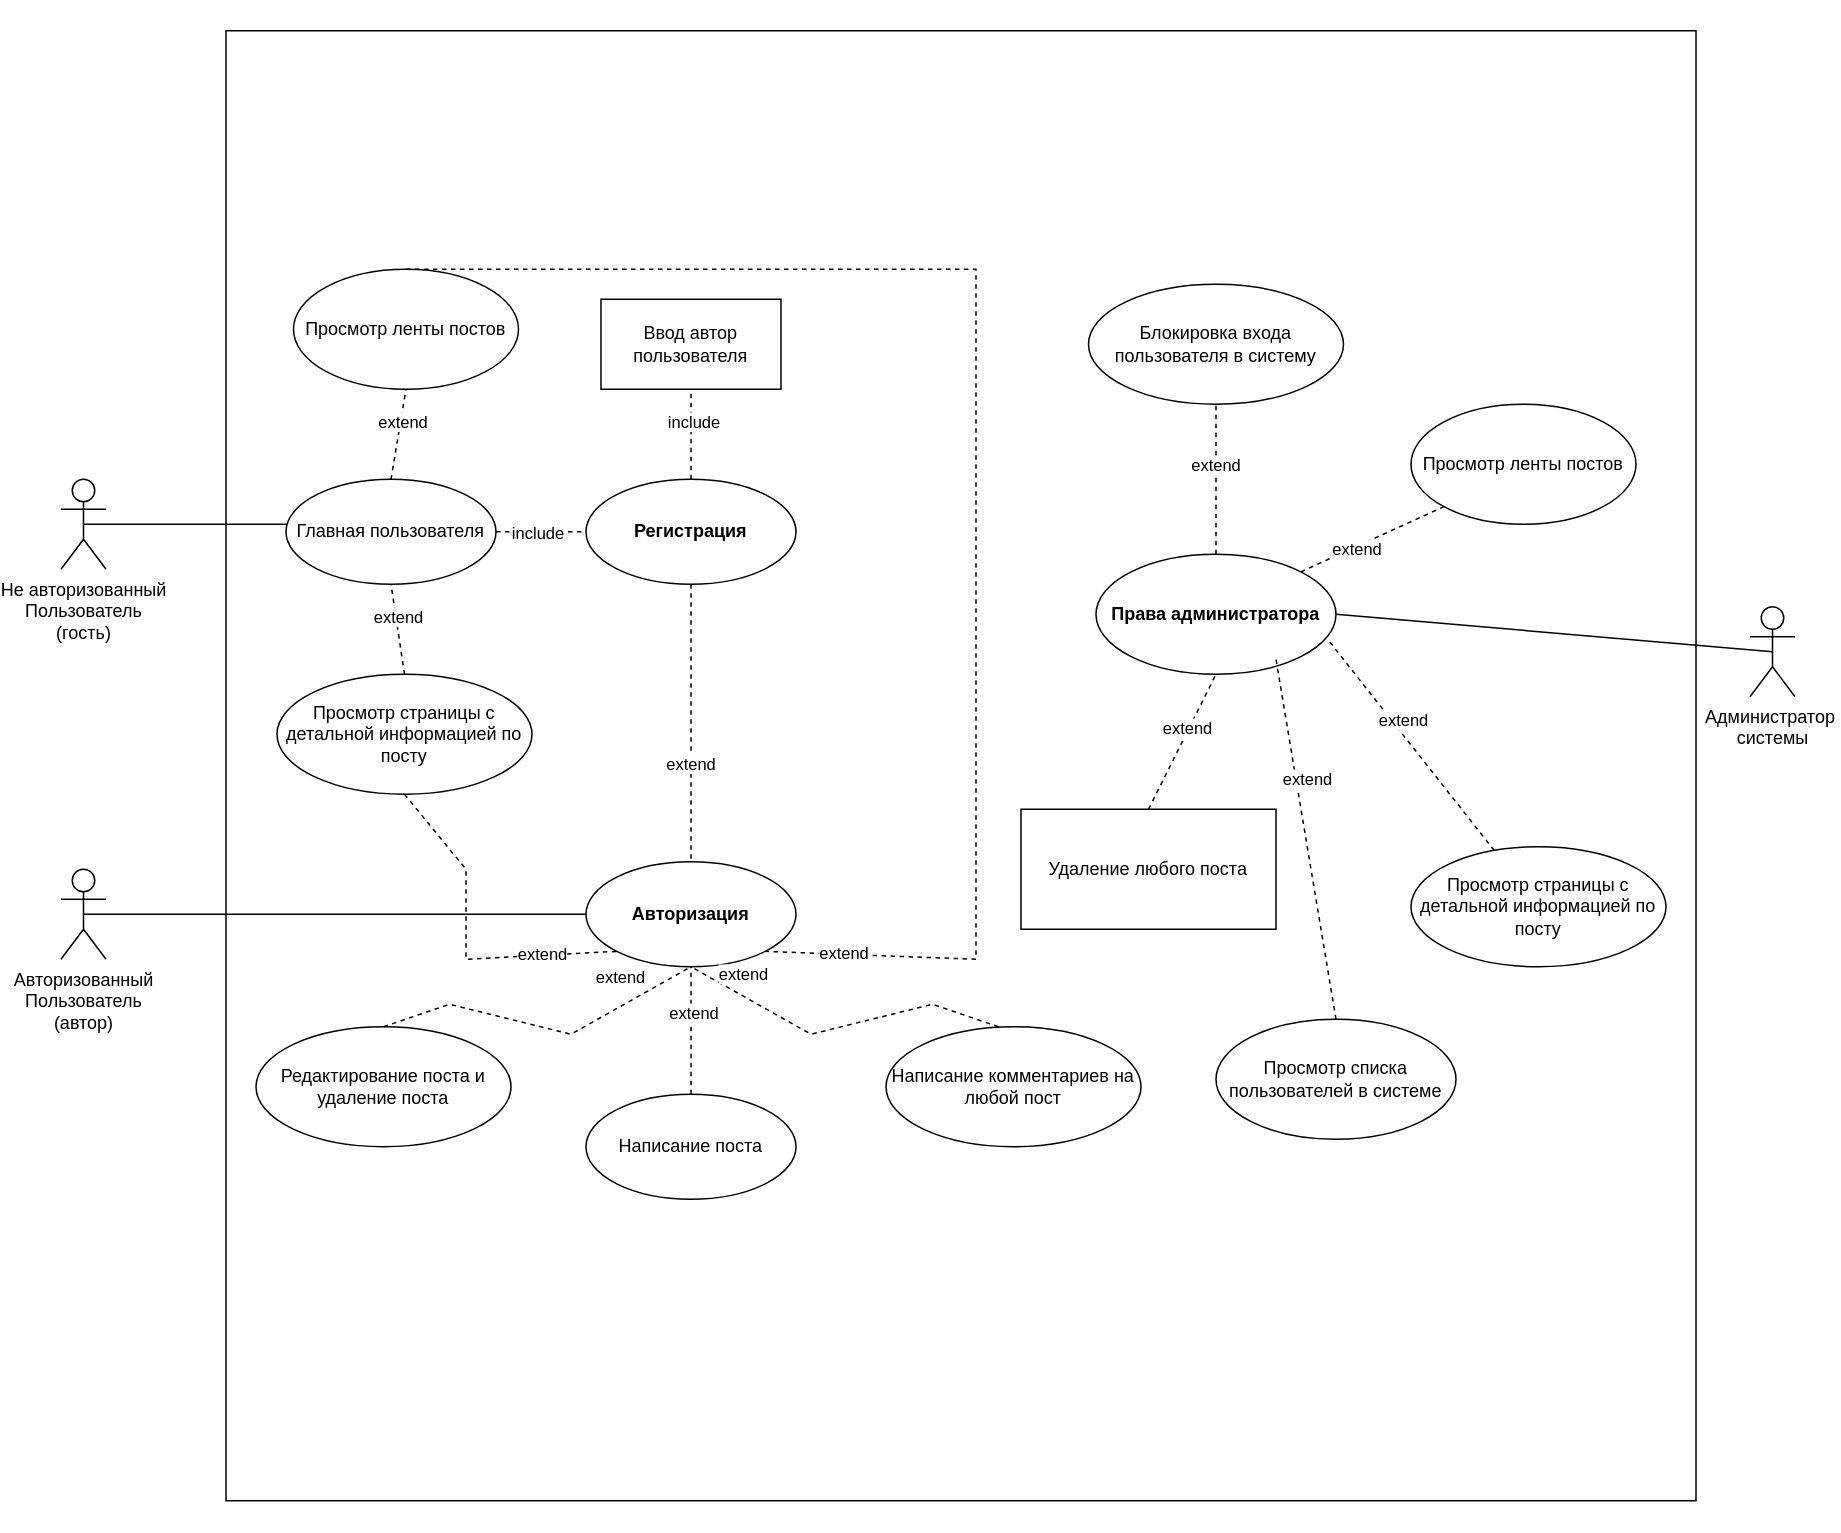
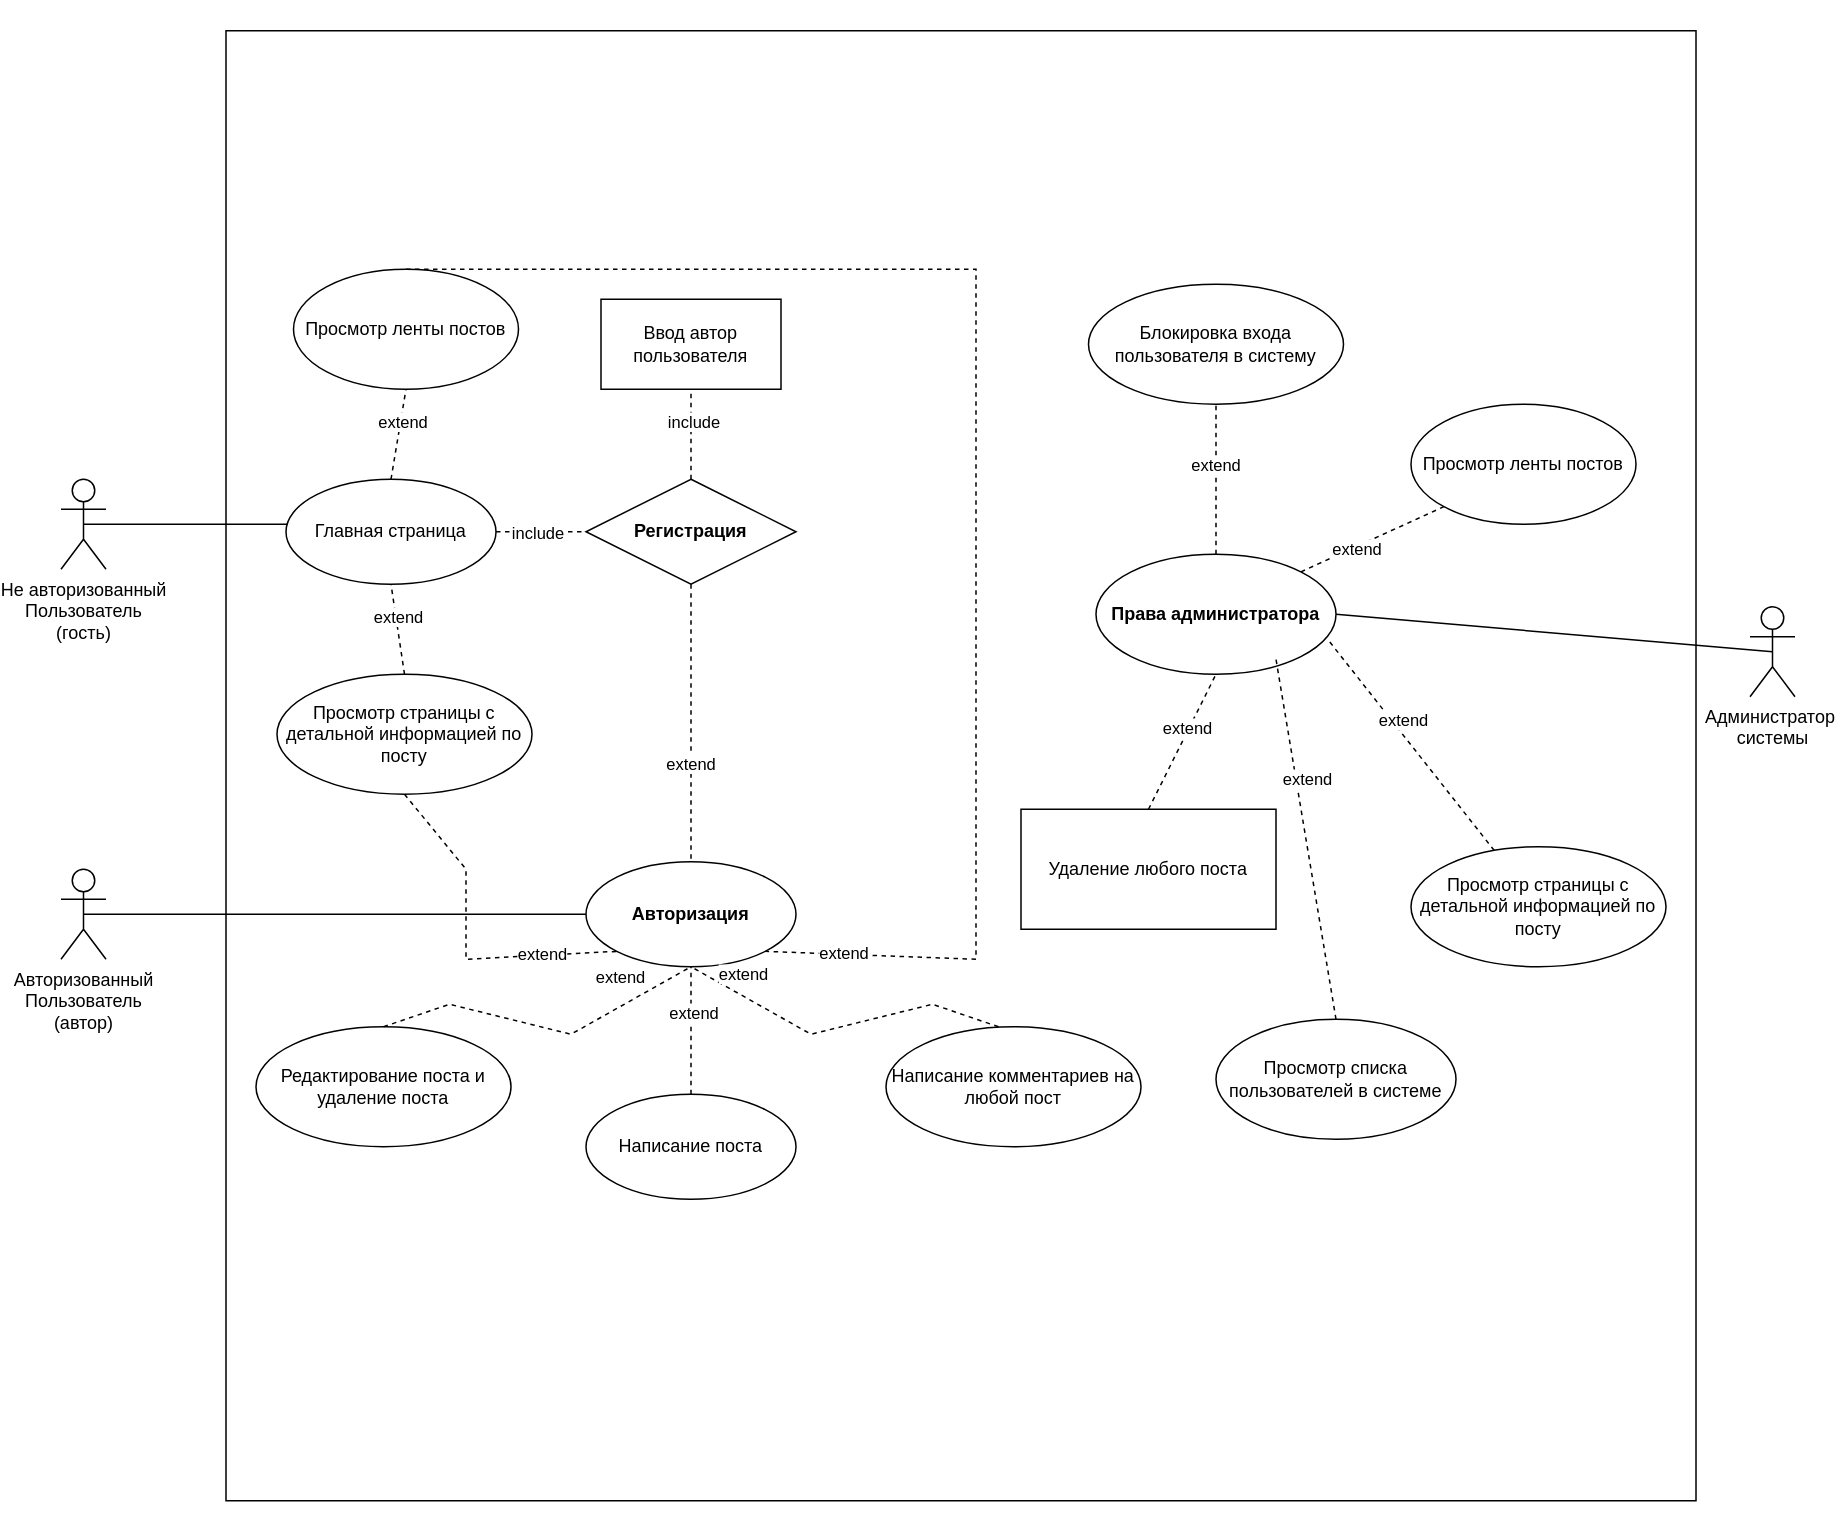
node "Главная пользователя": label "Главная пользователя" -> "Главная страница"
node "Регистрация": shape ellipse -> diamond
